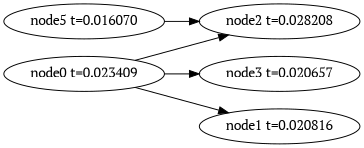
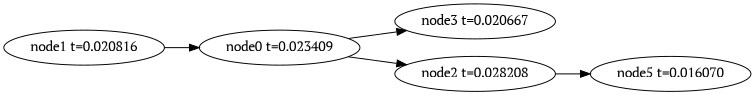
edge "node5 t=0.016070" -> "node2 t=0.028208": reversed
node "node3 t=0.020657": label "node3 t=0.020657" -> "node3 t=0.020667"
edge "node0 t=0.023409" -> "node1 t=0.020816": reversed
